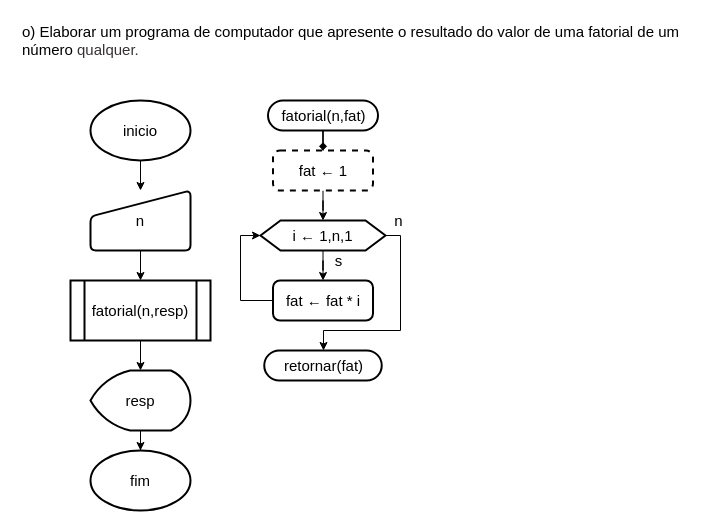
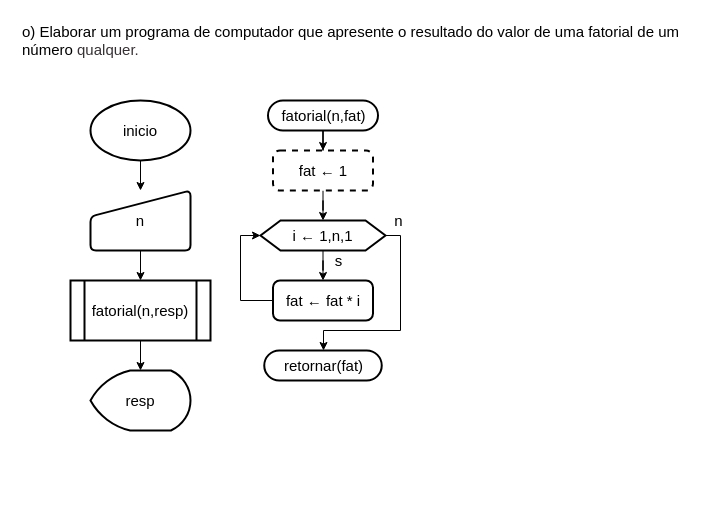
edge "fatorial(n,fat)" -> "fat ← 1": arrowhead diamond -> classic
edge "resp" -> "fim": removed
node "fim": removed
